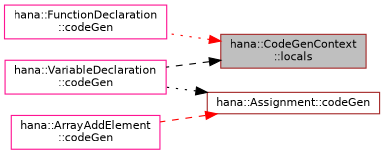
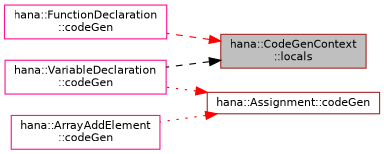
edge "hana::FunctionDeclaration ::codeGen" -> "hana::CodeGenContext ::locals": style dotted -> dashed
edge "hana::VariableDeclaration ::codeGen" -> "hana::Assignment::codeGen": color black -> red
edge "hana::ArrayAddElement ::codeGen" -> "hana::Assignment::codeGen": style dashed -> dotted
